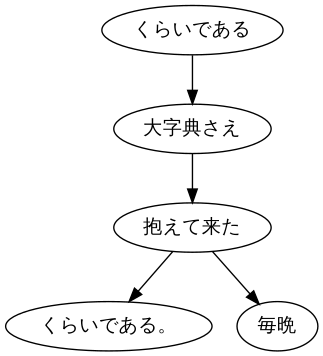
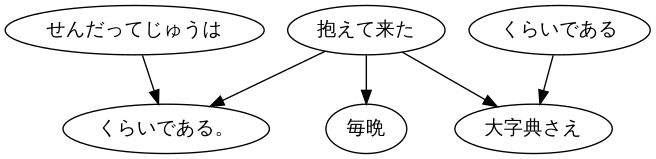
node "せんだってじゅうは": added
edge "大字典さえ" -> "抱えて来た": reversed
